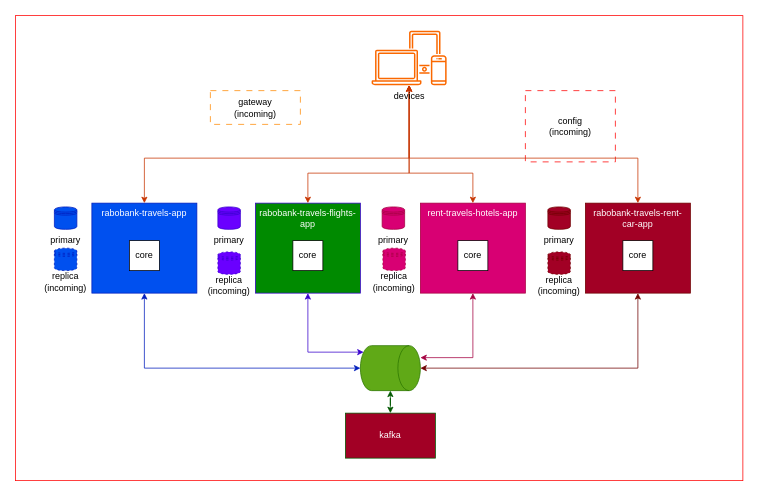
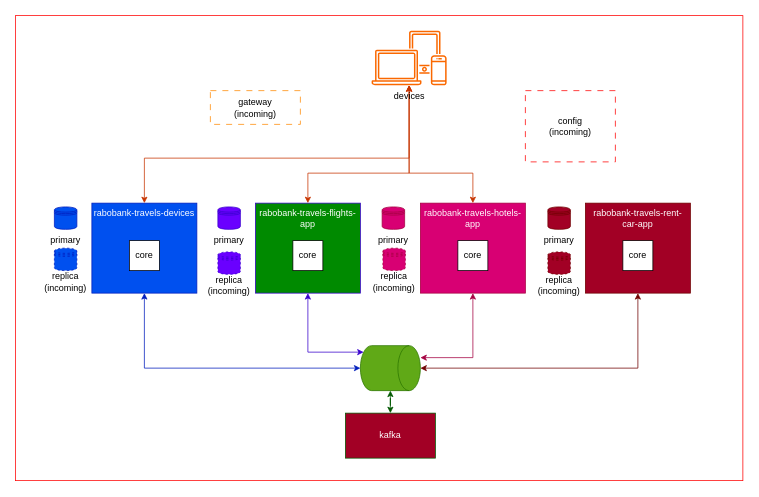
edge "devices" -- "rabobank-travels-rent-car-app": removed
node "rabobank-travels-app": label "rabobank-travels-app" -> "rabobank-travels-devices"
node "rent-travels-hotels-app": label "rent-travels-hotels-app" -> "rabobank-travels-hotels-app"
